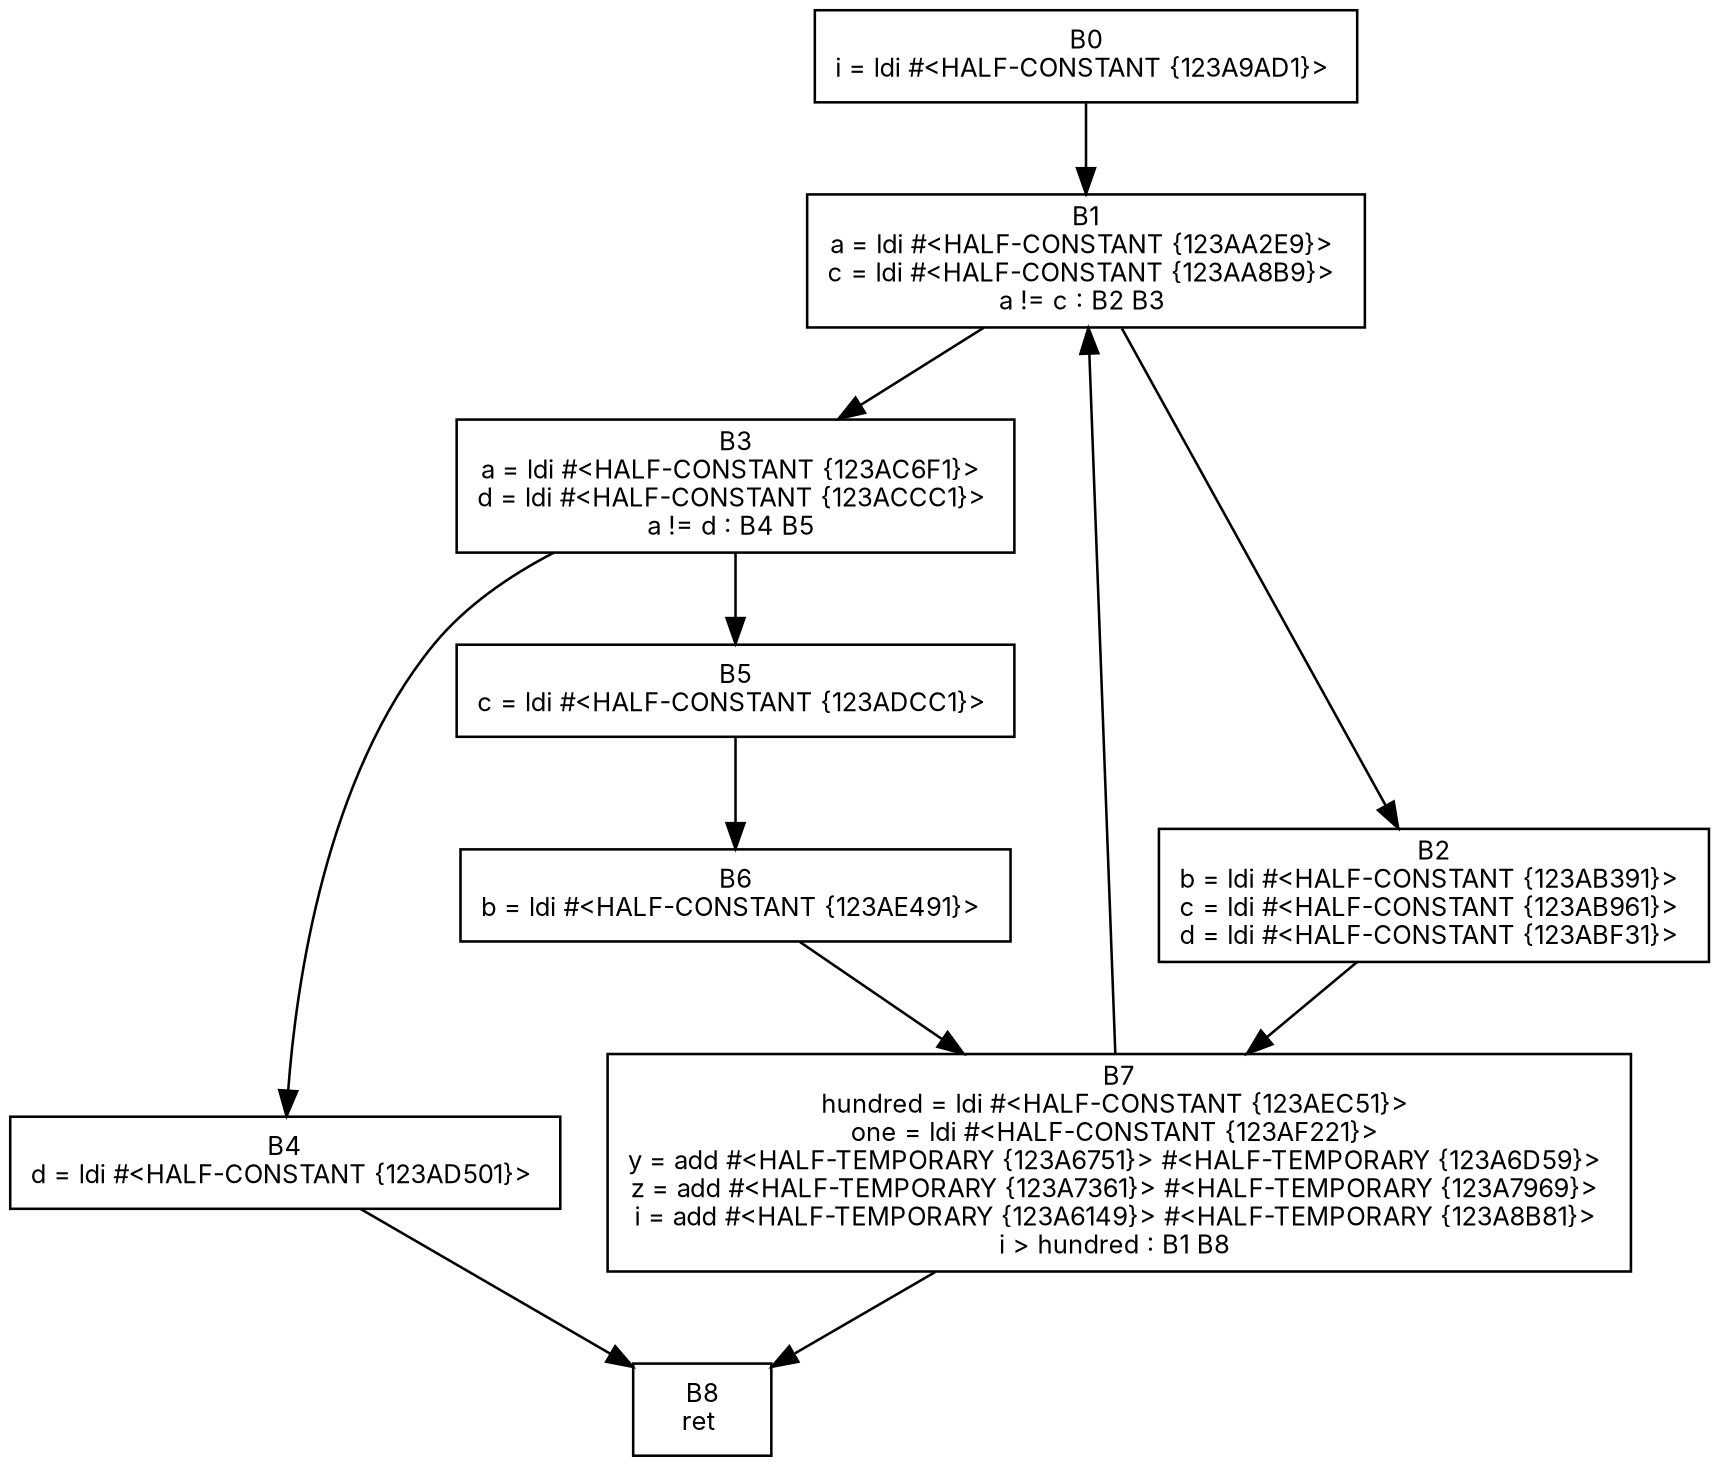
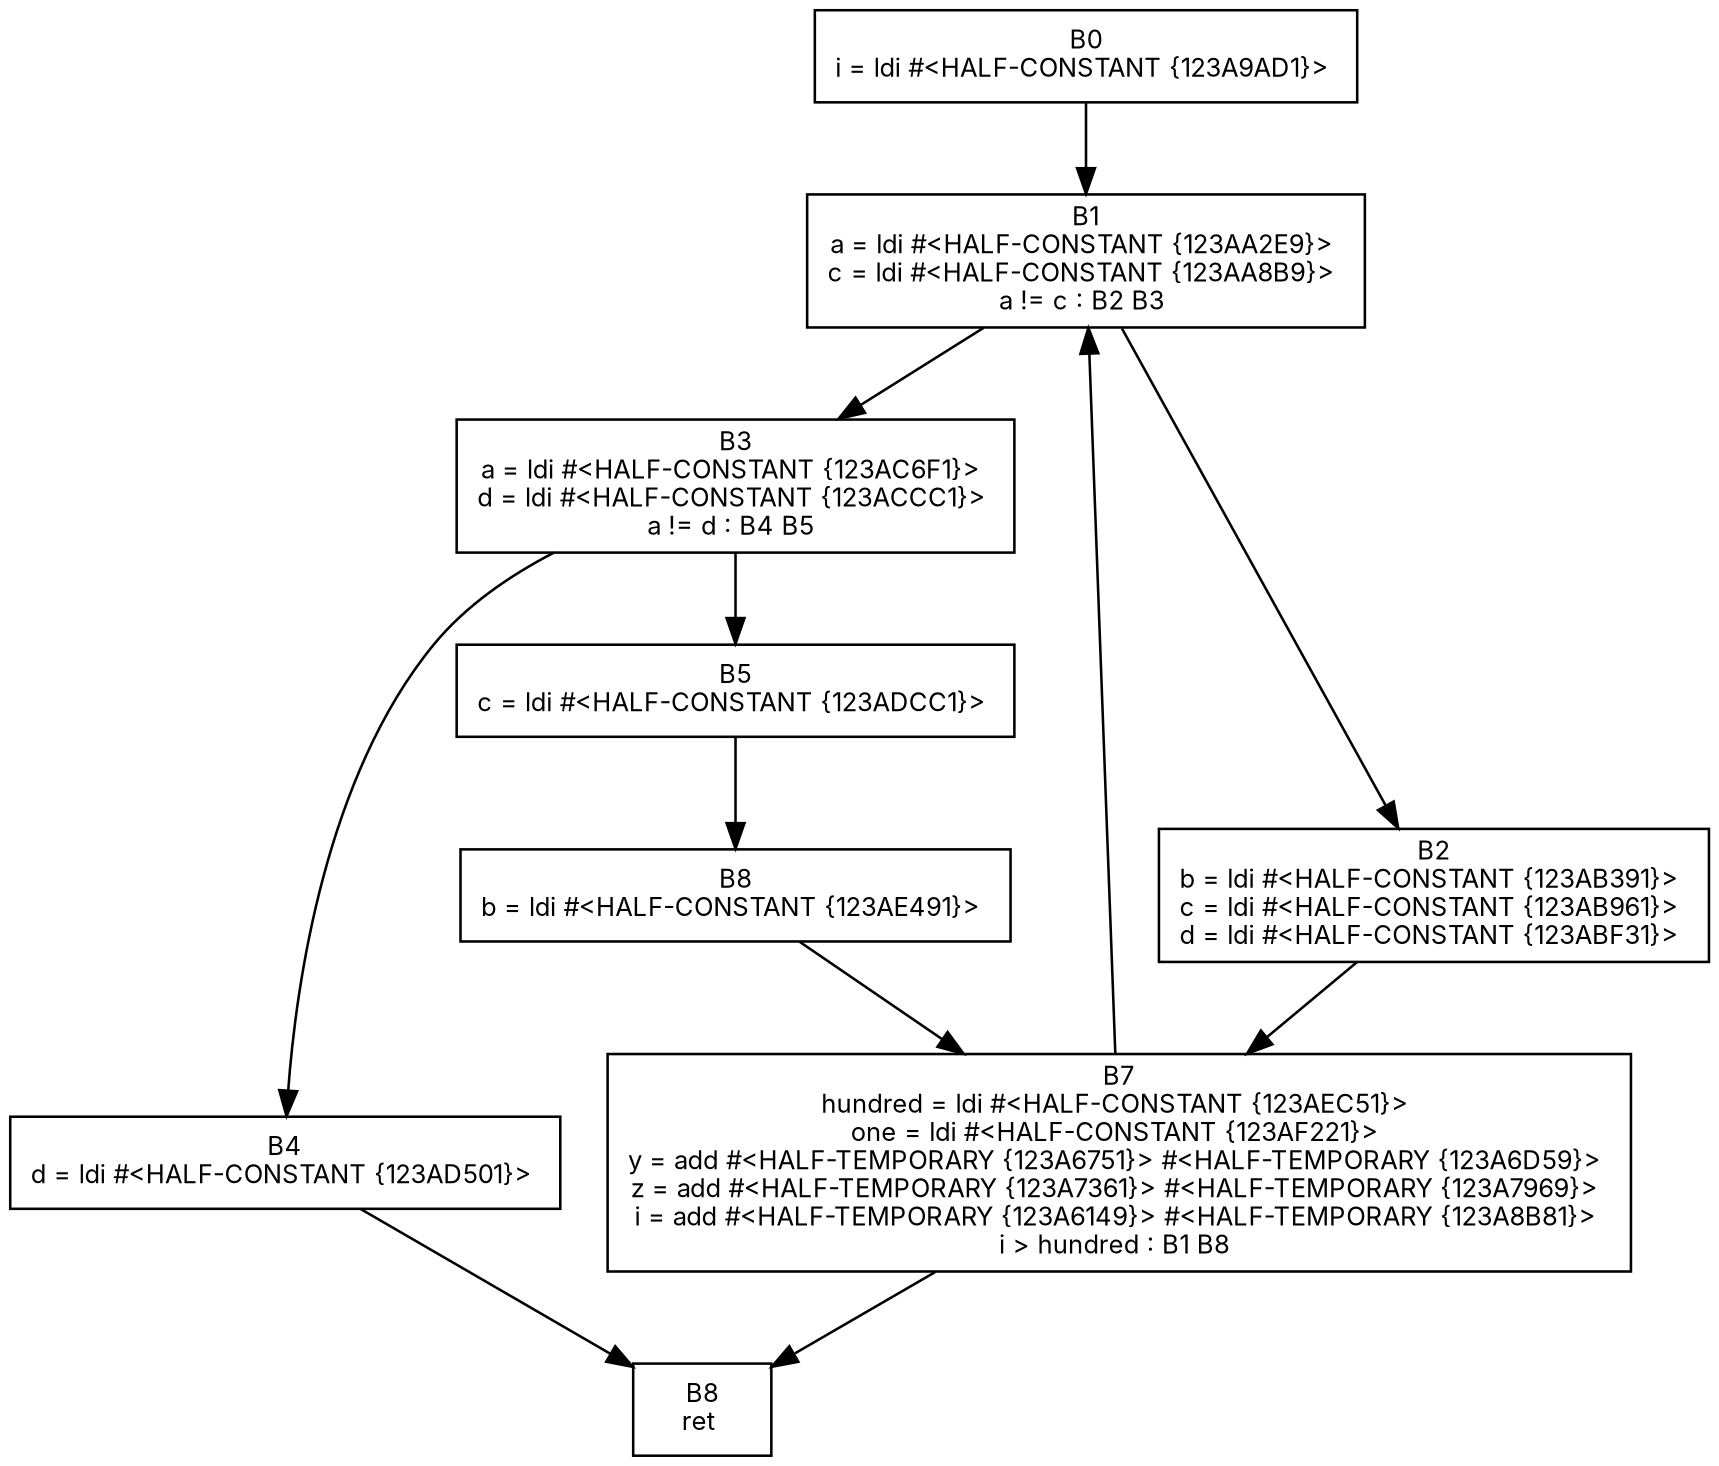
node "B6 b = ldi #<HALF-CONSTANT {123AE491}>": label "B6 b = ldi #<HALF-CONSTANT {123AE491}>" -> "B8 b = ldi #<HALF-CONSTANT {123AE491}>"
